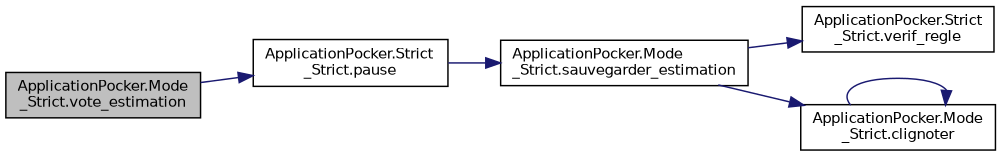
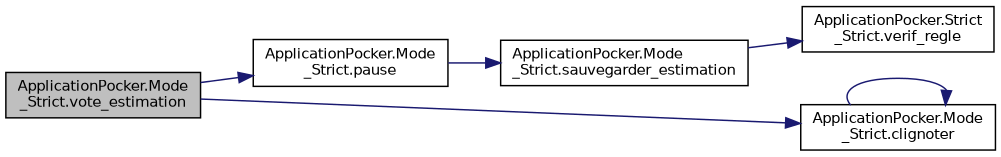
node "ApplicationPocker.Strict _Strict.pause": label "ApplicationPocker.Strict _Strict.pause" -> "ApplicationPocker.Mode _Strict.pause"
edge "ApplicationPocker.Mode _Strict.sauvegarder_estimation" -> "ApplicationPocker.Mode _Strict.clignoter": now "ApplicationPocker.Mode _Strict.vote_estimation" -> "ApplicationPocker.Mode _Strict.clignoter"
